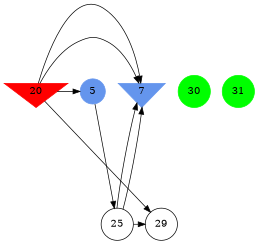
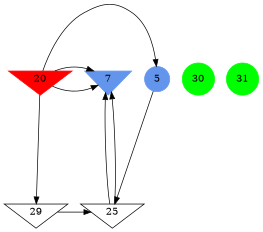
node "25": shape circle -> invtriangle
edge "25" -> "29": reversed
node "29": shape circle -> invtriangle
